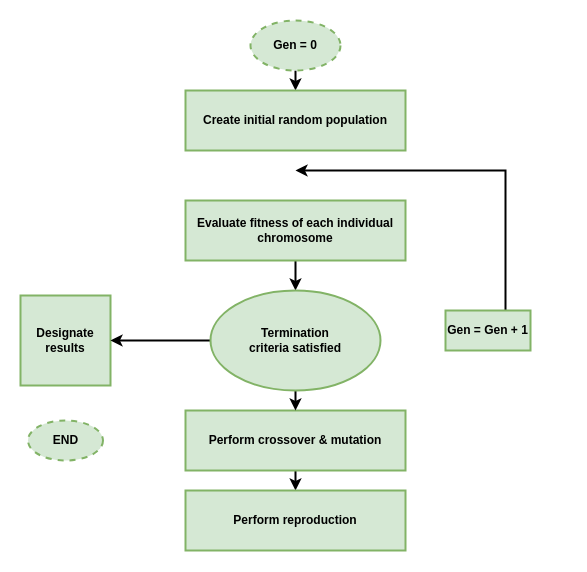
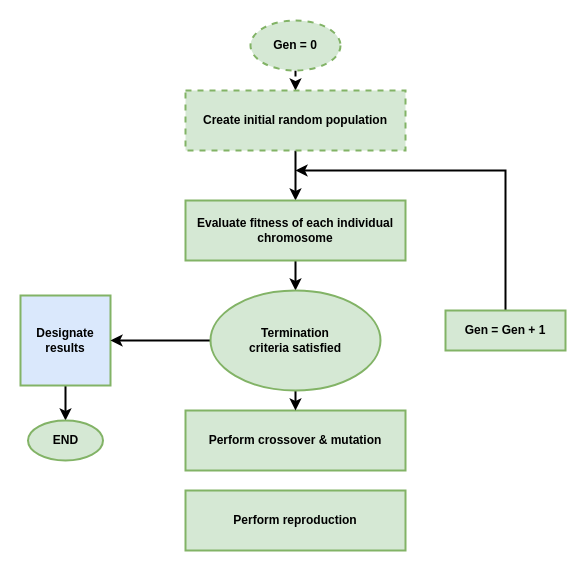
edge "Gen = 0" -> "Create initial random population": style solid -> dashed
node "Create initial random population": style solid -> dashed
edge "Create initial random population" -> "Evaluate fitness of each individual chromosome": added
node "Gen = Gen + 1": size 85x40 -> 120x40
node "Designate results": fillcolor #d5e8d4 -> #dae8fc
edge "Designate results" -> "END": added
node "END": style dashed -> solid
edge "Perform crossover & mutation" -> "Perform reproduction": removed
